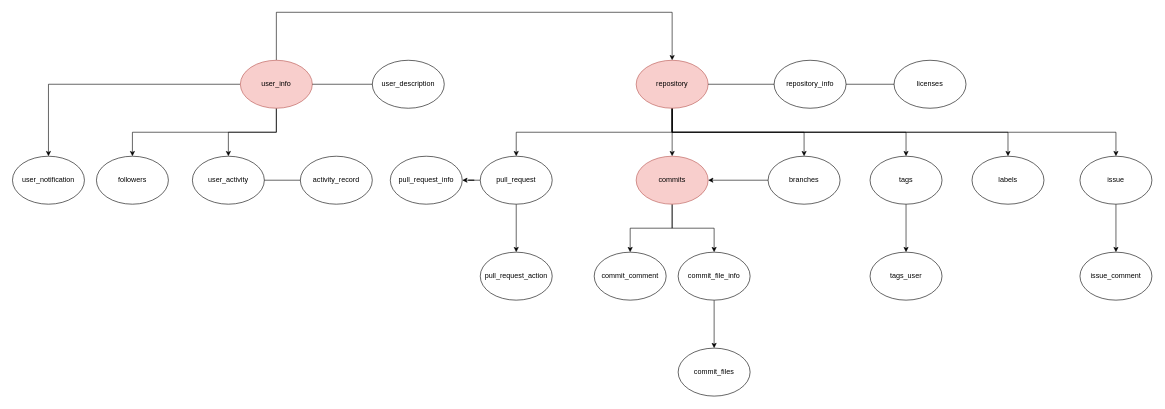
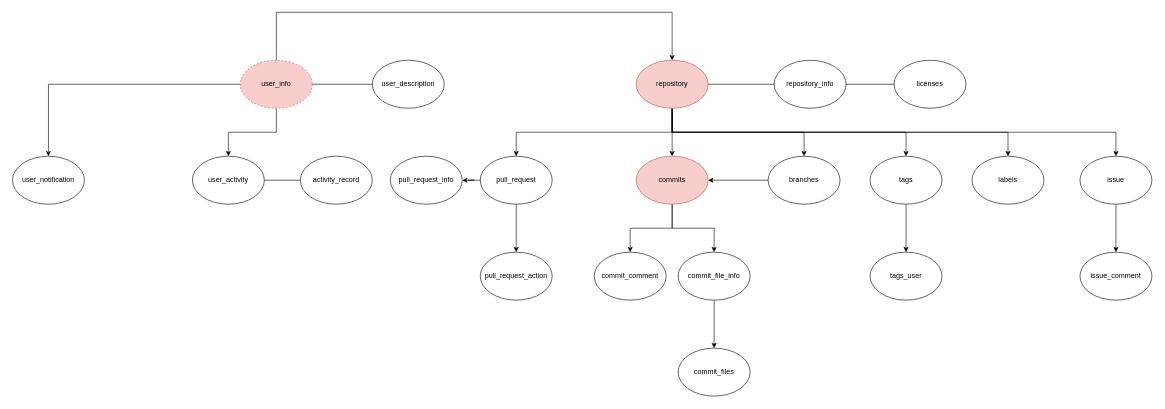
node "user_info": style solid -> dashed
edge "user_info" -> "followers": removed
node "followers": removed
